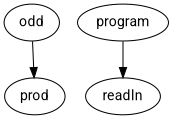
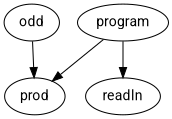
edge "program" -> "prod": added
